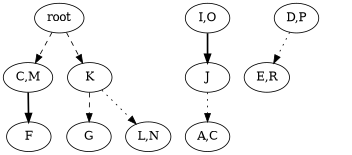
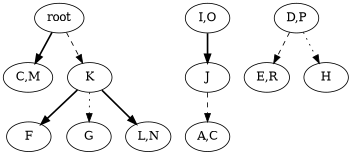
edge "root" -> "C,M": style dashed -> bold
edge "D,P" -> "E,R": style dotted -> dashed
node "H": added
edge "C,M" -> "F": now "K" -> "F"
edge "K" -> "G": style dashed -> dotted
edge "J" -> "A,C": style dotted -> dashed
edge "K" -> "L,N": style dotted -> bold
